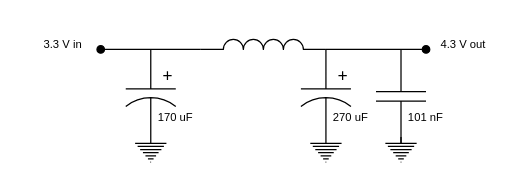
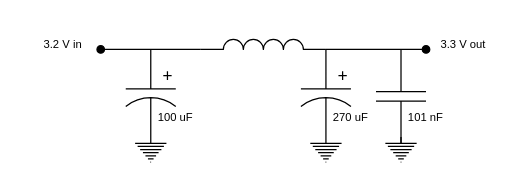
node "3.3 V in": label "3.3 V in" -> "3.2 V in"
node "4.3 V out": label "4.3 V out" -> "3.3 V out"
node "170 uF": label "170 uF" -> "100 uF"
